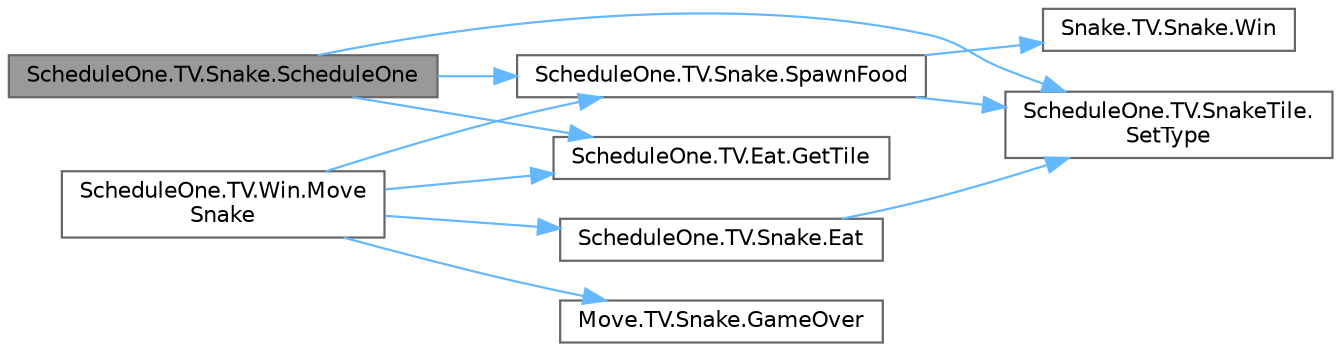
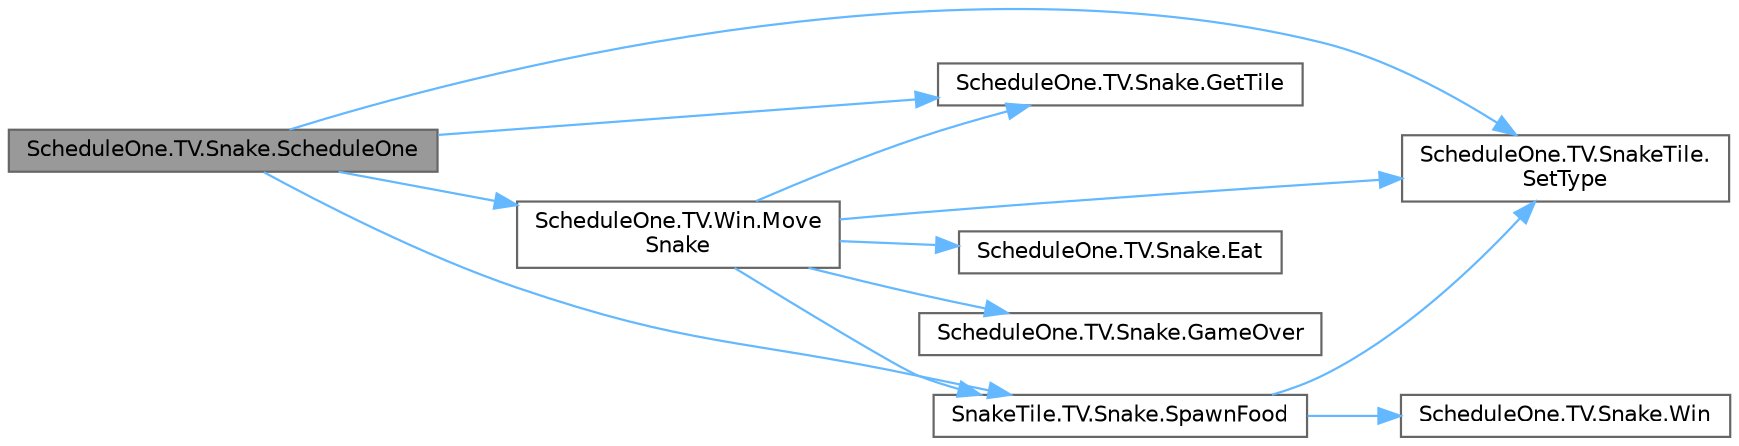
node "Snake.TV.Snake.Win": label "Snake.TV.Snake.Win" -> "ScheduleOne.TV.Snake.Win"
node "ScheduleOne.TV.Snake.SpawnFood": label "ScheduleOne.TV.Snake.SpawnFood" -> "SnakeTile.TV.Snake.SpawnFood"
node "ScheduleOne.TV.Eat.GetTile": label "ScheduleOne.TV.Eat.GetTile" -> "ScheduleOne.TV.Snake.GetTile"
edge "ScheduleOne.TV.Snake.ScheduleOne" -> "ScheduleOne.TV.Win.Move Snake": added
edge "ScheduleOne.TV.Snake.Eat" -> "ScheduleOne.TV.SnakeTile. SetType": now "ScheduleOne.TV.Win.Move Snake" -> "ScheduleOne.TV.SnakeTile. SetType"
node "Move.TV.Snake.GameOver": label "Move.TV.Snake.GameOver" -> "ScheduleOne.TV.Snake.GameOver"
